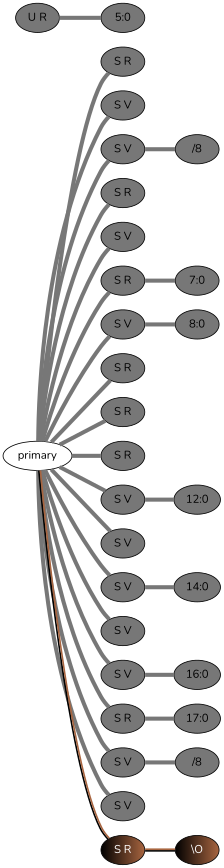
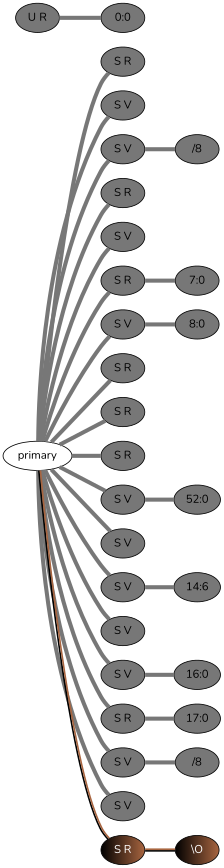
node "5:0": label "5:0" -> "0:0"
node "12:0": label "12:0" -> "52:0"
node "14:0": label "14:0" -> "14:6"
